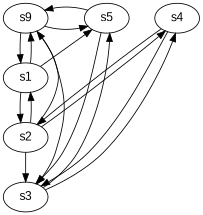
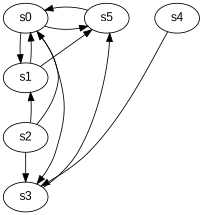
node "s9": label "s9" -> "s0"
edge "s4" -> "s2": removed
edge "s2" -> "s4": removed
edge "s1" -> "s2": removed
edge "s5" -> "s3": removed
edge "s3" -> "s4": removed
